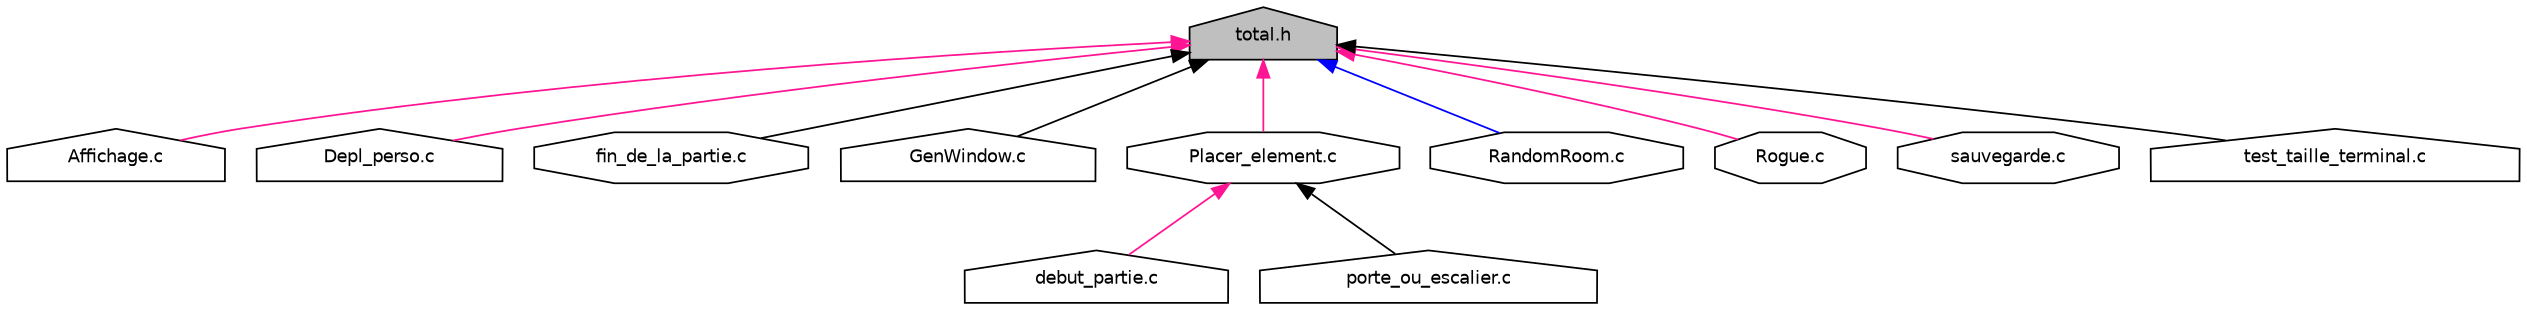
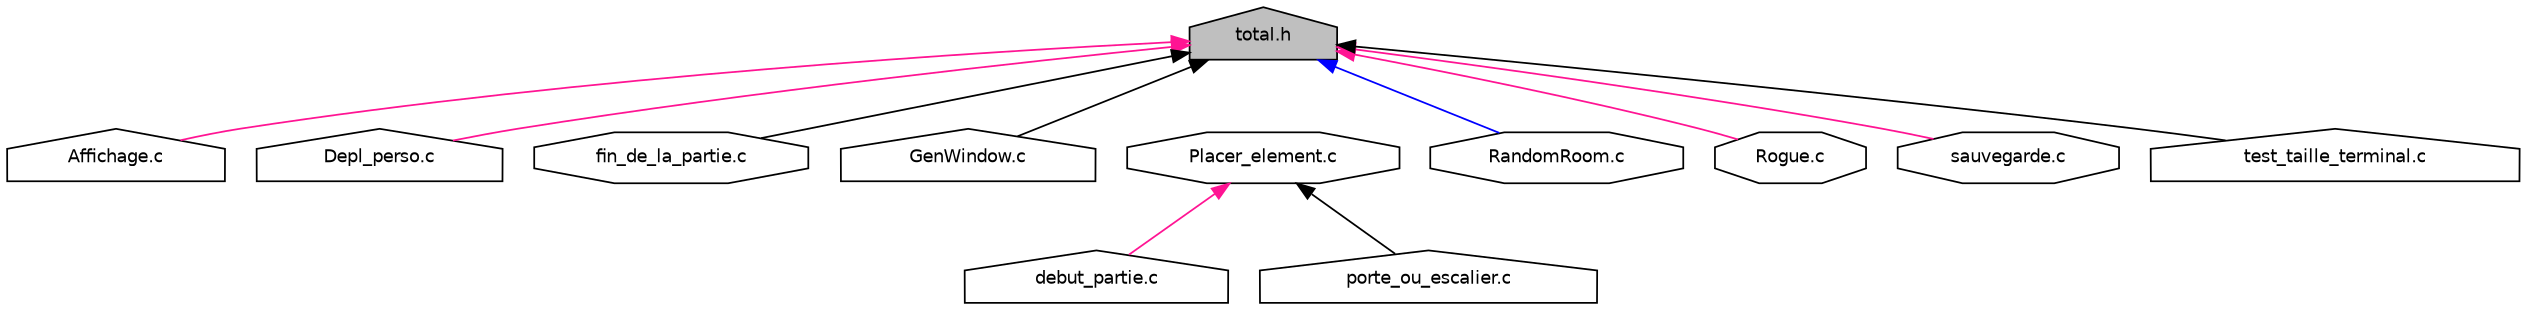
edge "Placer_element.c" -> "total.h": removed
